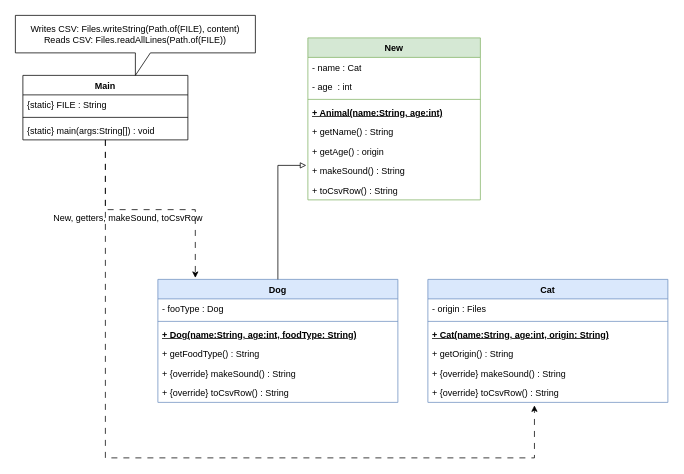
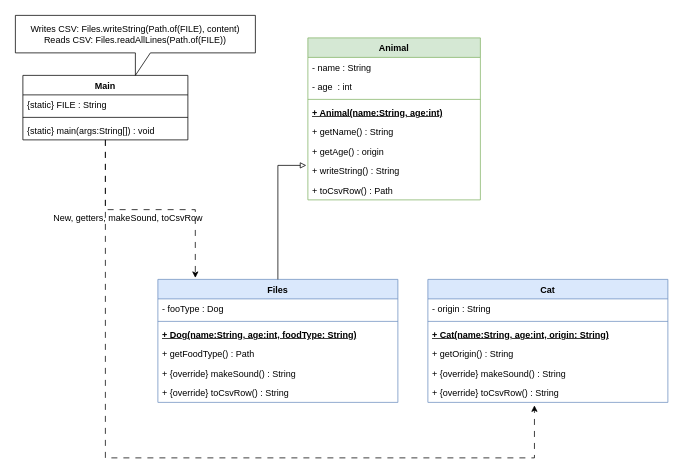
node "New": label "New" -> "Animal"
node "- name : Cat": label "- name : Cat" -> "- name : String"
node "+ makeSound() : String": label "+ makeSound() : String" -> "+ writeString() : String"
node "+ toCsvRow() : String": label "+ toCsvRow() : String" -> "+ toCsvRow() : Path"
node "Dog": label "Dog" -> "Files"
node "- origin : Files": label "- origin : Files" -> "- origin : String"
node "+ getFoodType() : String": label "+ getFoodType() : String" -> "+ getFoodType() : Path"
